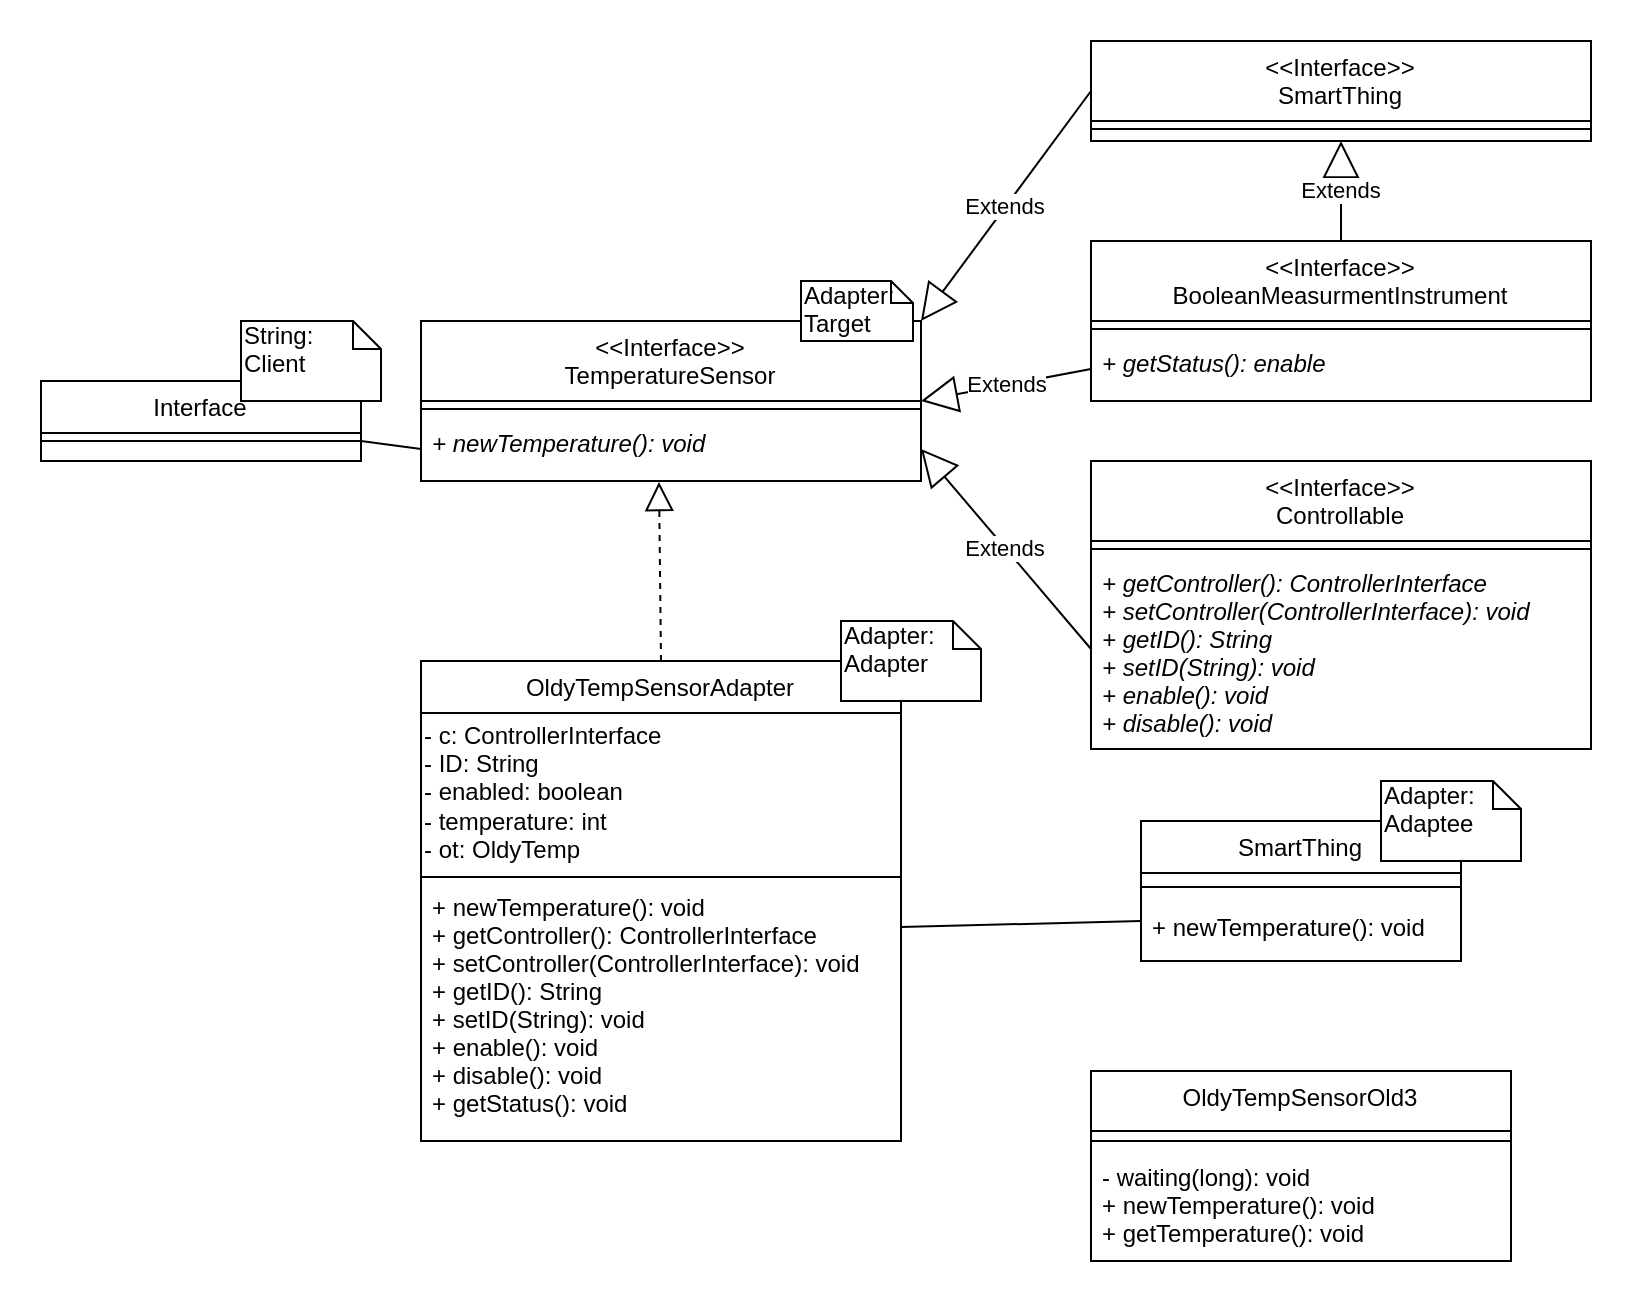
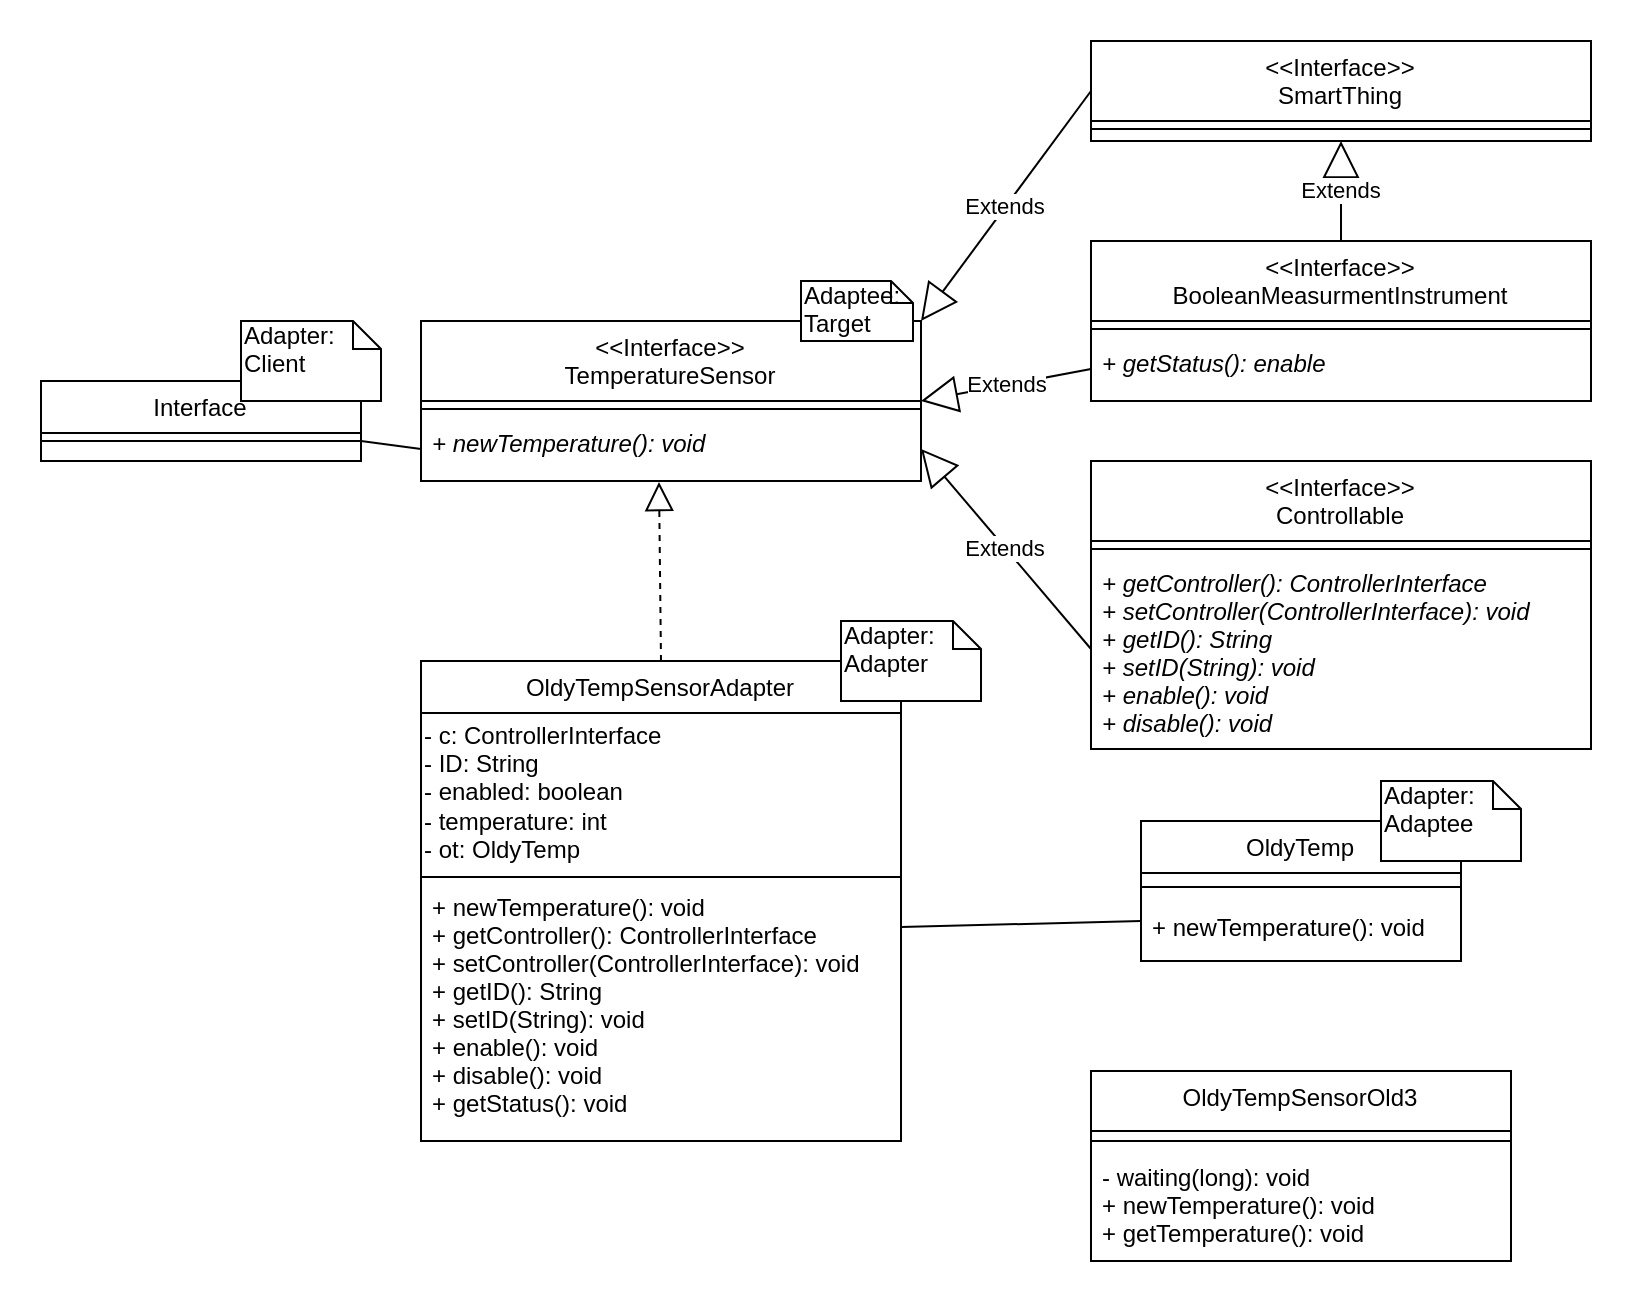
node "Adapter: Target": label "Adapter: Target" -> "Adaptee: Target"
node "String: Client": label "String: Client" -> "Adapter: Client"
node "SmartThing": label "SmartThing" -> "OldyTemp"
